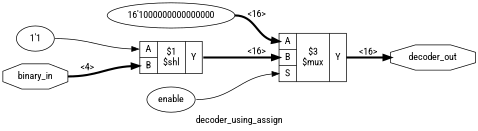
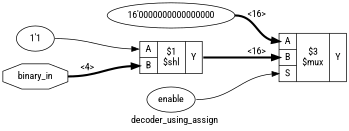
node "16'1000000000000000": label "16'1000000000000000" -> "16'0000000000000000"
node "decoder_out": removed
